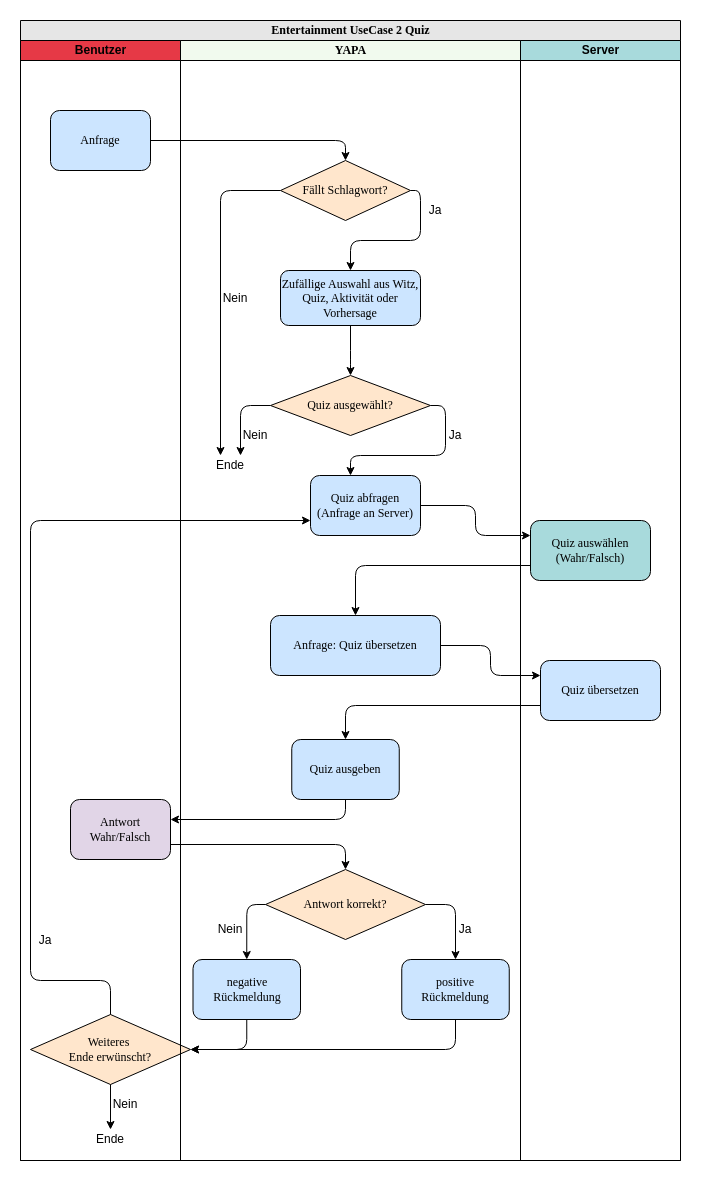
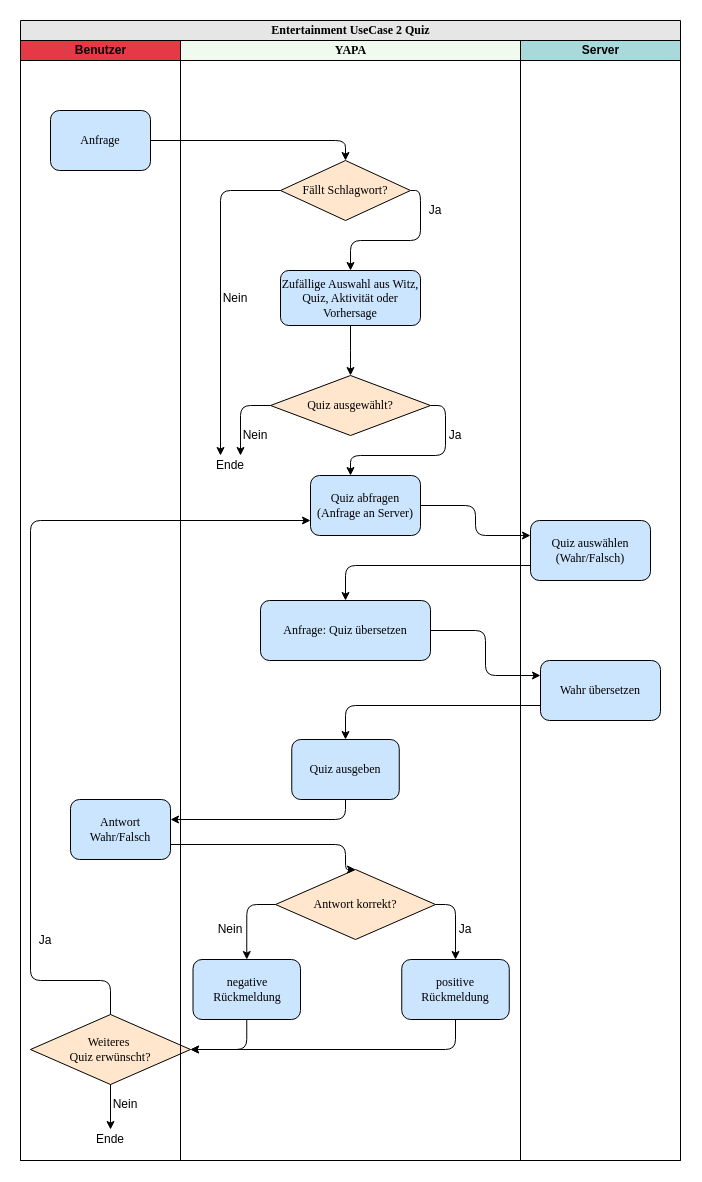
node "Quiz auswählen (Wahr/Falsch)": fillcolor #a8dadc -> #cce5ff
node "Anfrage: Quiz übersetzen": moved (356, 646) -> (346, 631)
node "Quiz übersetzen": label "Quiz übersetzen" -> "Wahr übersetzen"
node "Antwort Wahr/Falsch": fillcolor #e1d5e7 -> #cce5ff
node "Antwort korrekt?": moved (346, 905) -> (356, 905)
node "Weiteres Ende erwünscht?": label "Weiteres Ende erwünscht?" -> "Weiteres Quiz erwünscht?"
